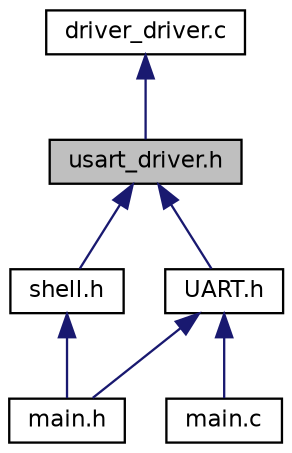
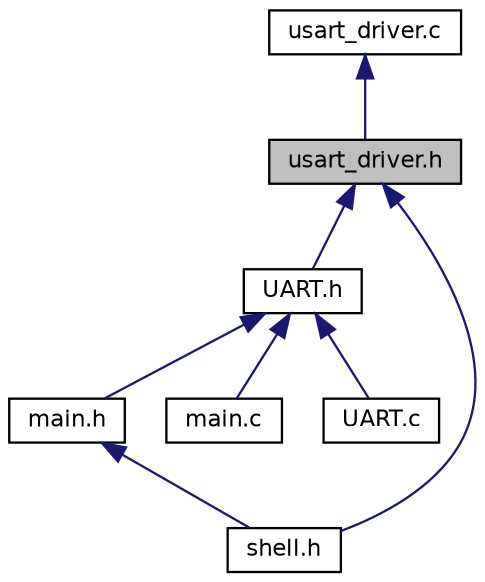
node "driver_driver.c": label "driver_driver.c" -> "usart_driver.c"
edge "main.h" -> "shell.h": reversed
node "UART.c": added
